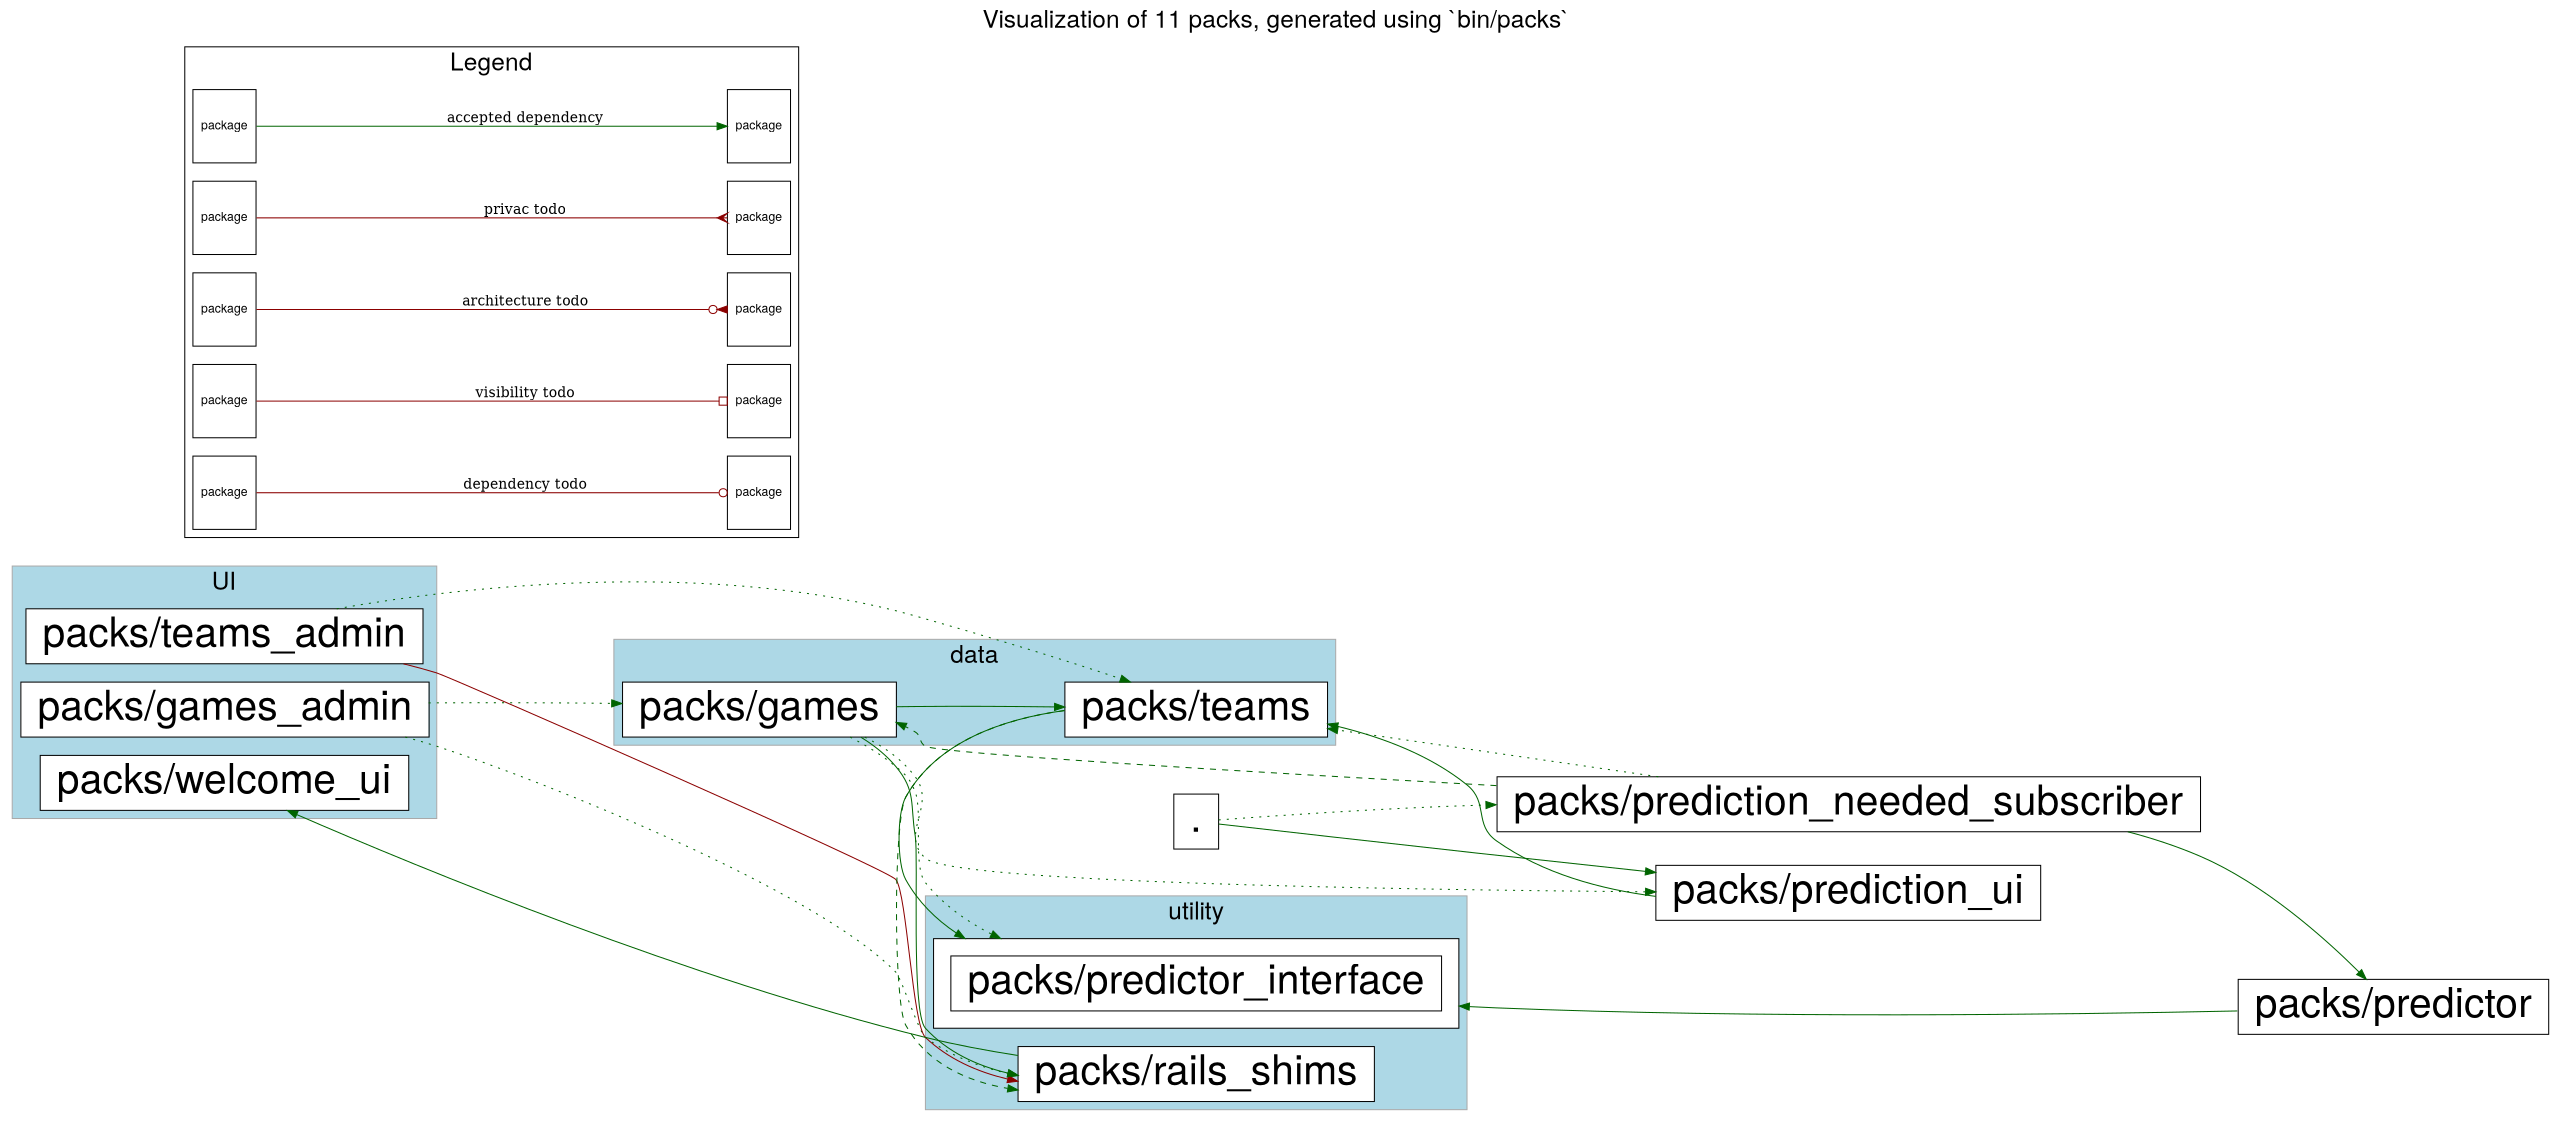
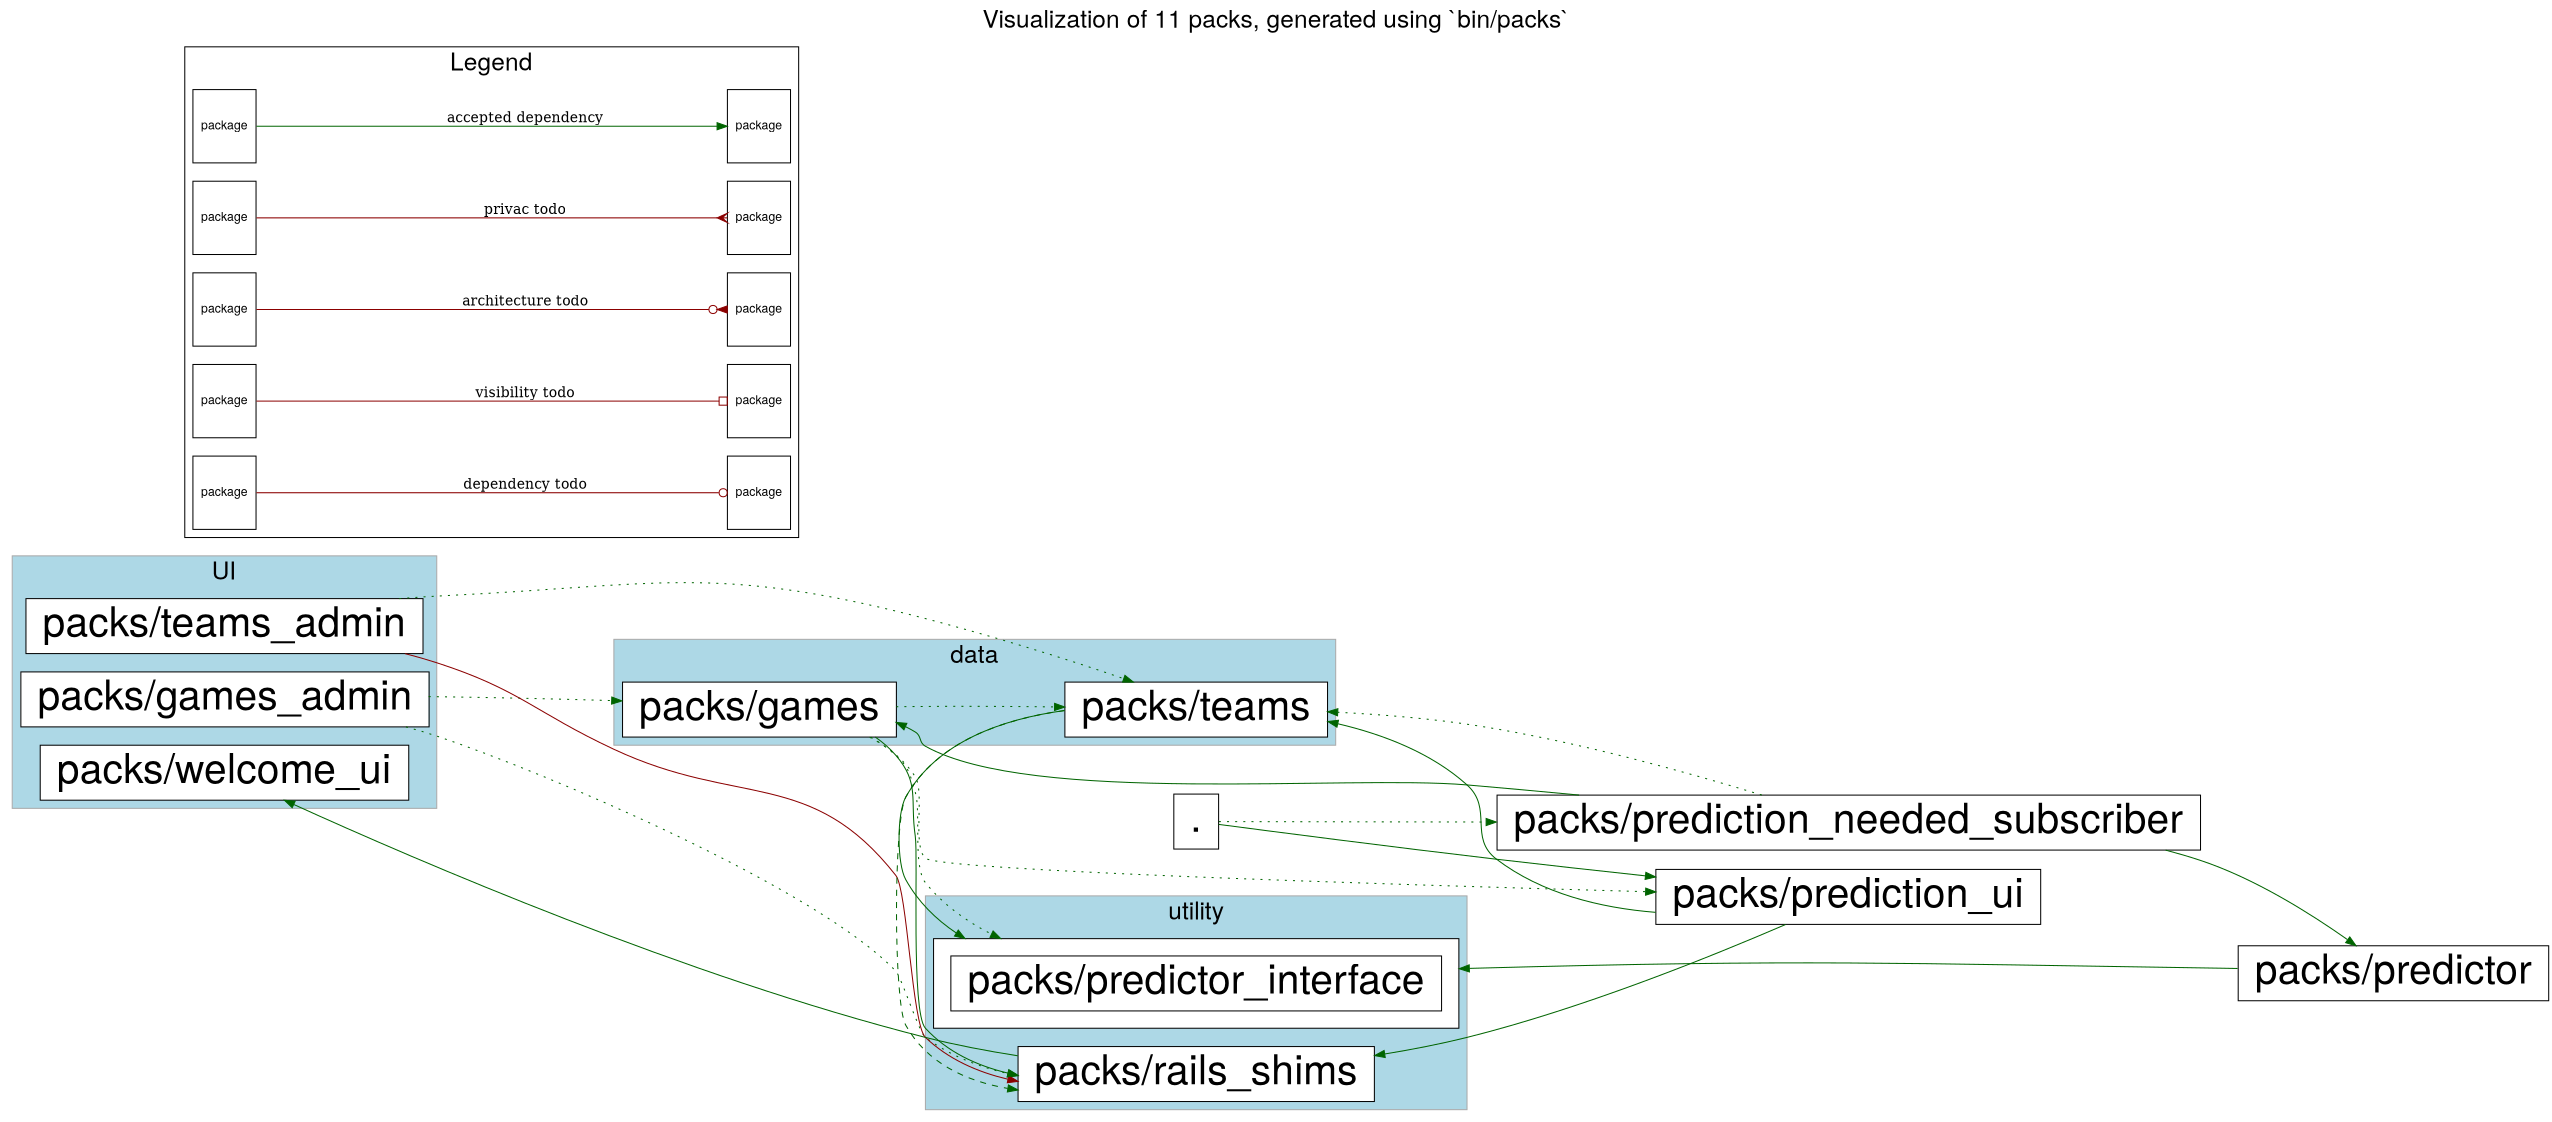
edge "packs/games" -> "packs/teams": style solid -> dotted
edge "packs/prediction_needed_subscriber" -> "packs/games": style dashed -> solid
edge "packs/prediction_ui" -> "packs/rails_shims": added
